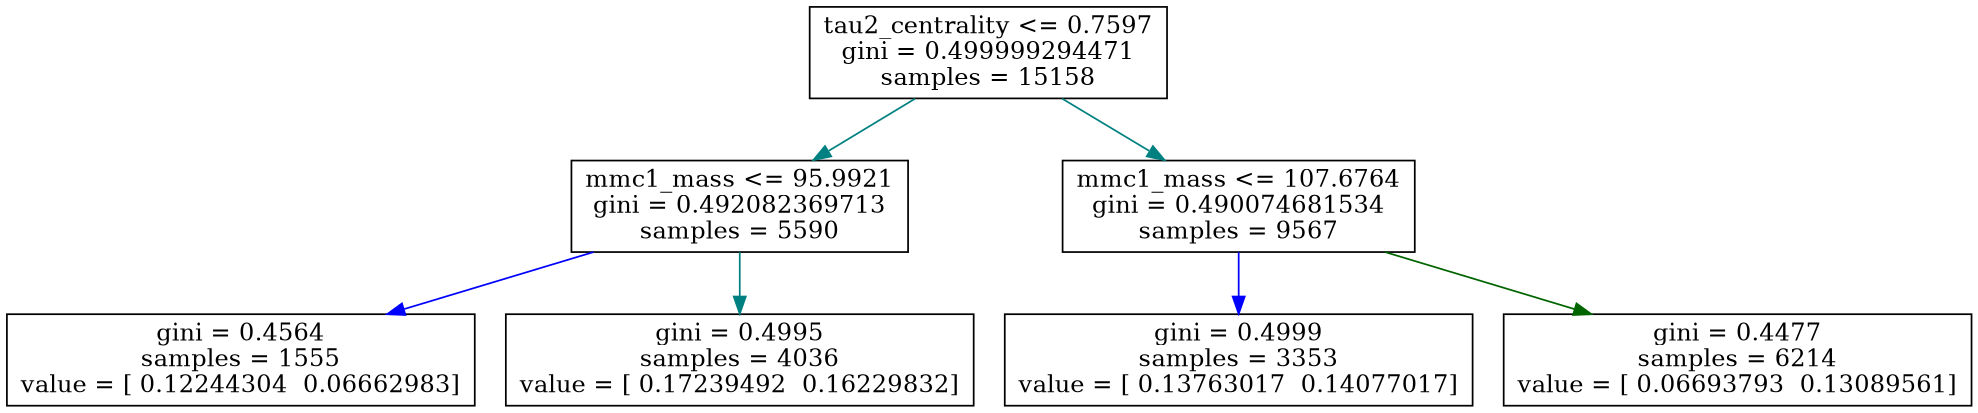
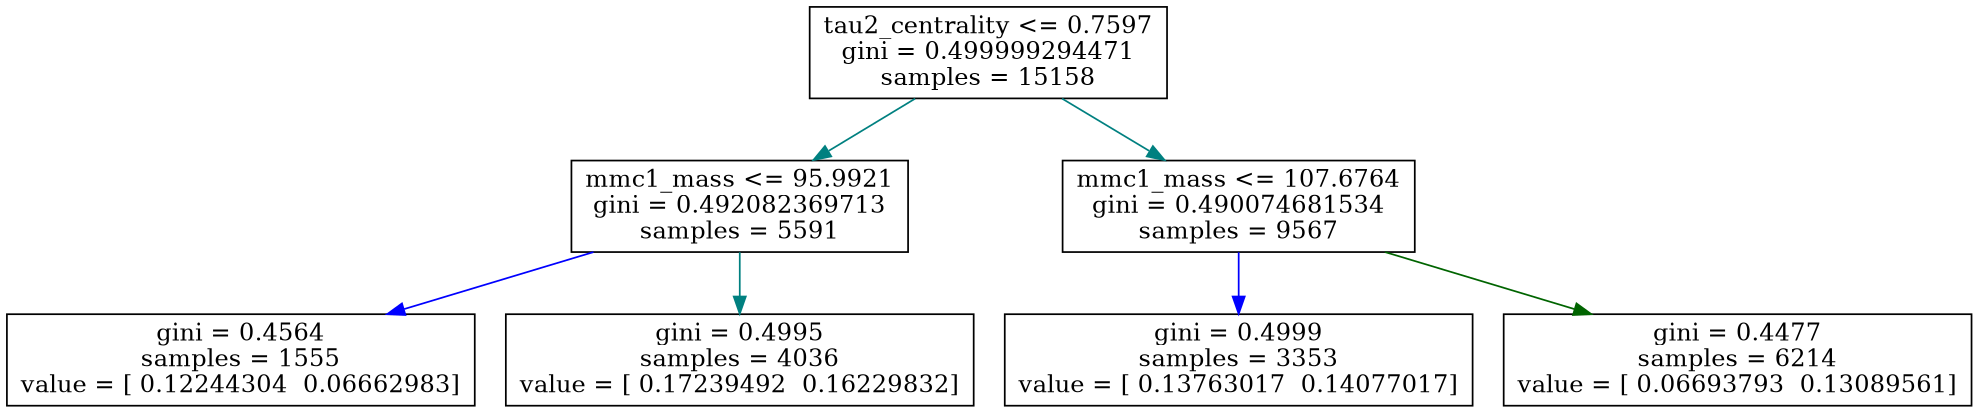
node "mmc1_mass <= 95.9921 gini = 0.492082369713 samples = 5590": label "mmc1_mass <= 95.9921 gini = 0.492082369713 samples = 5590" -> "mmc1_mass <= 95.9921 gini = 0.492082369713 samples = 5591"
